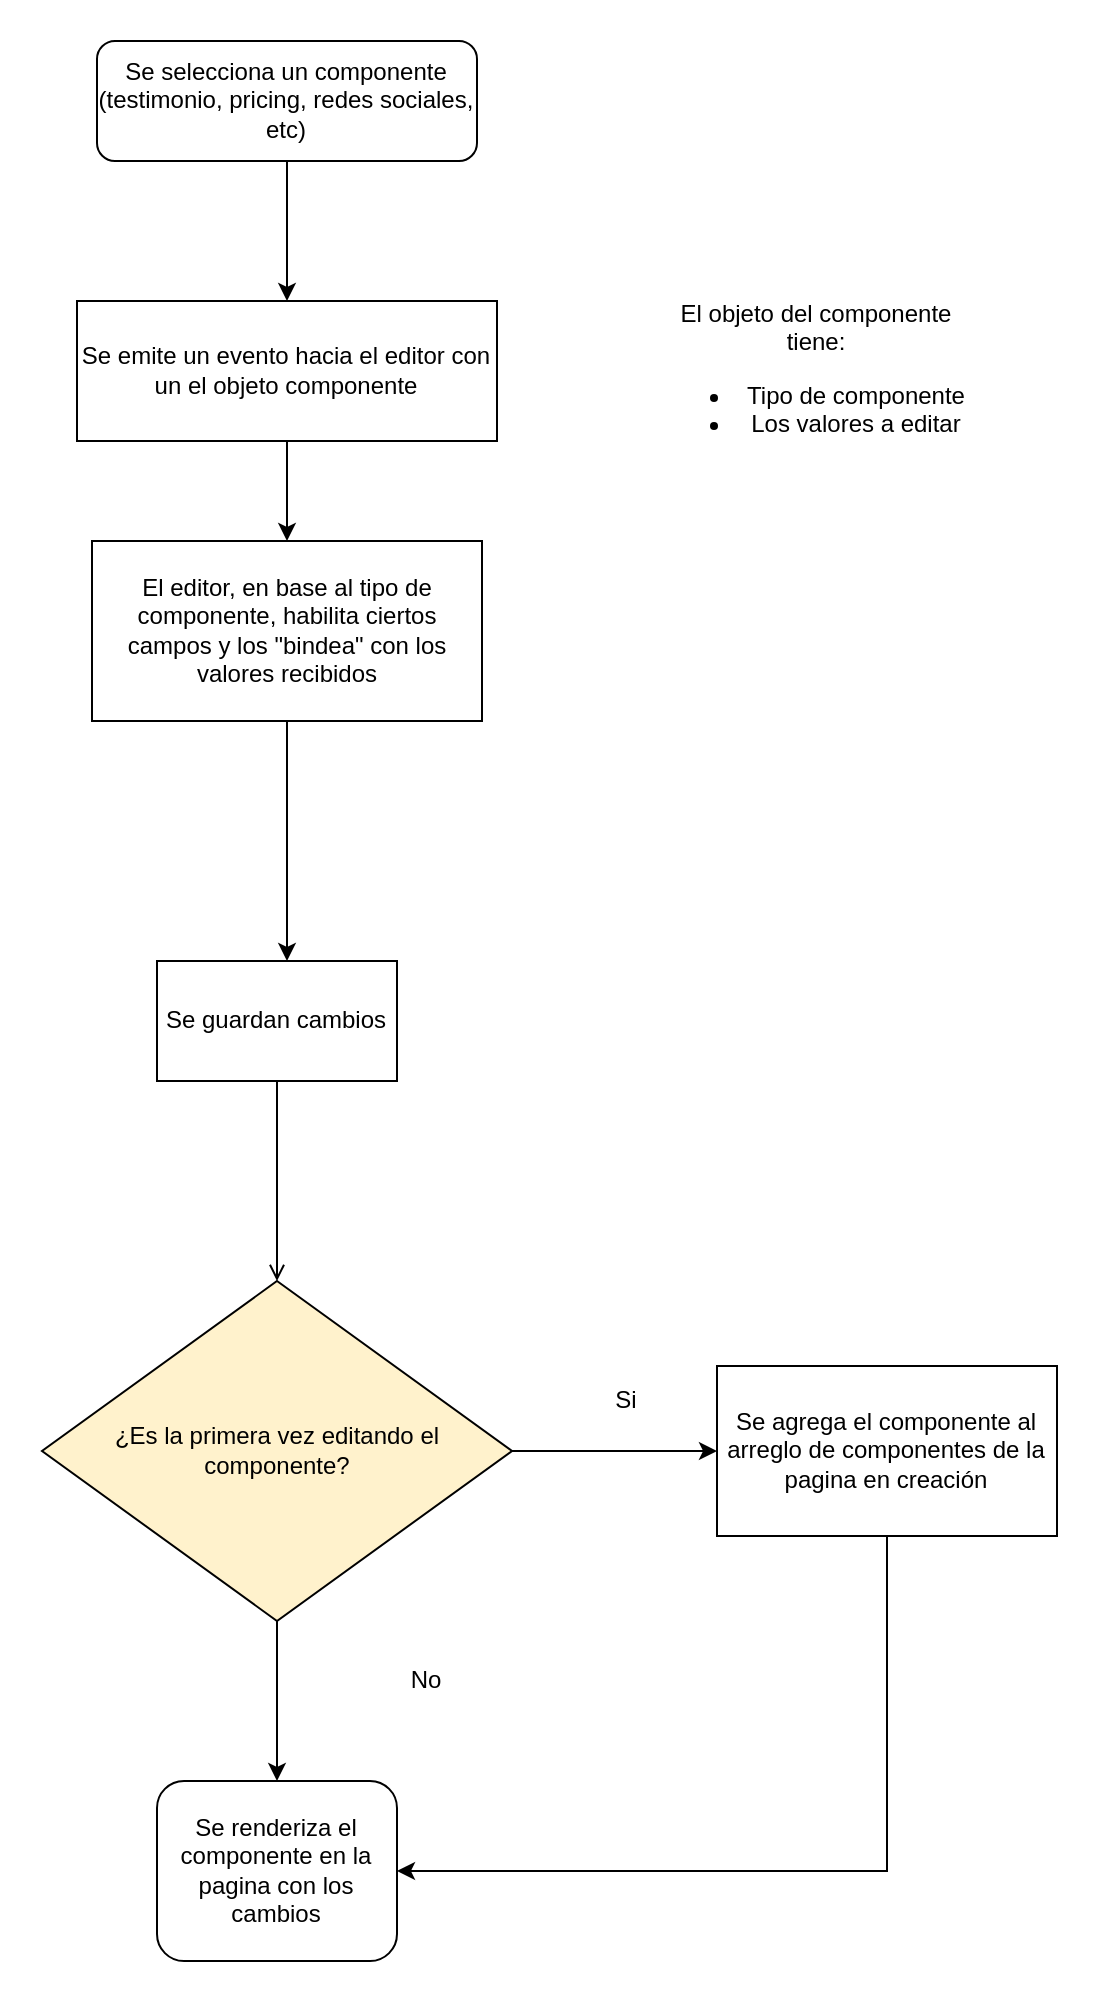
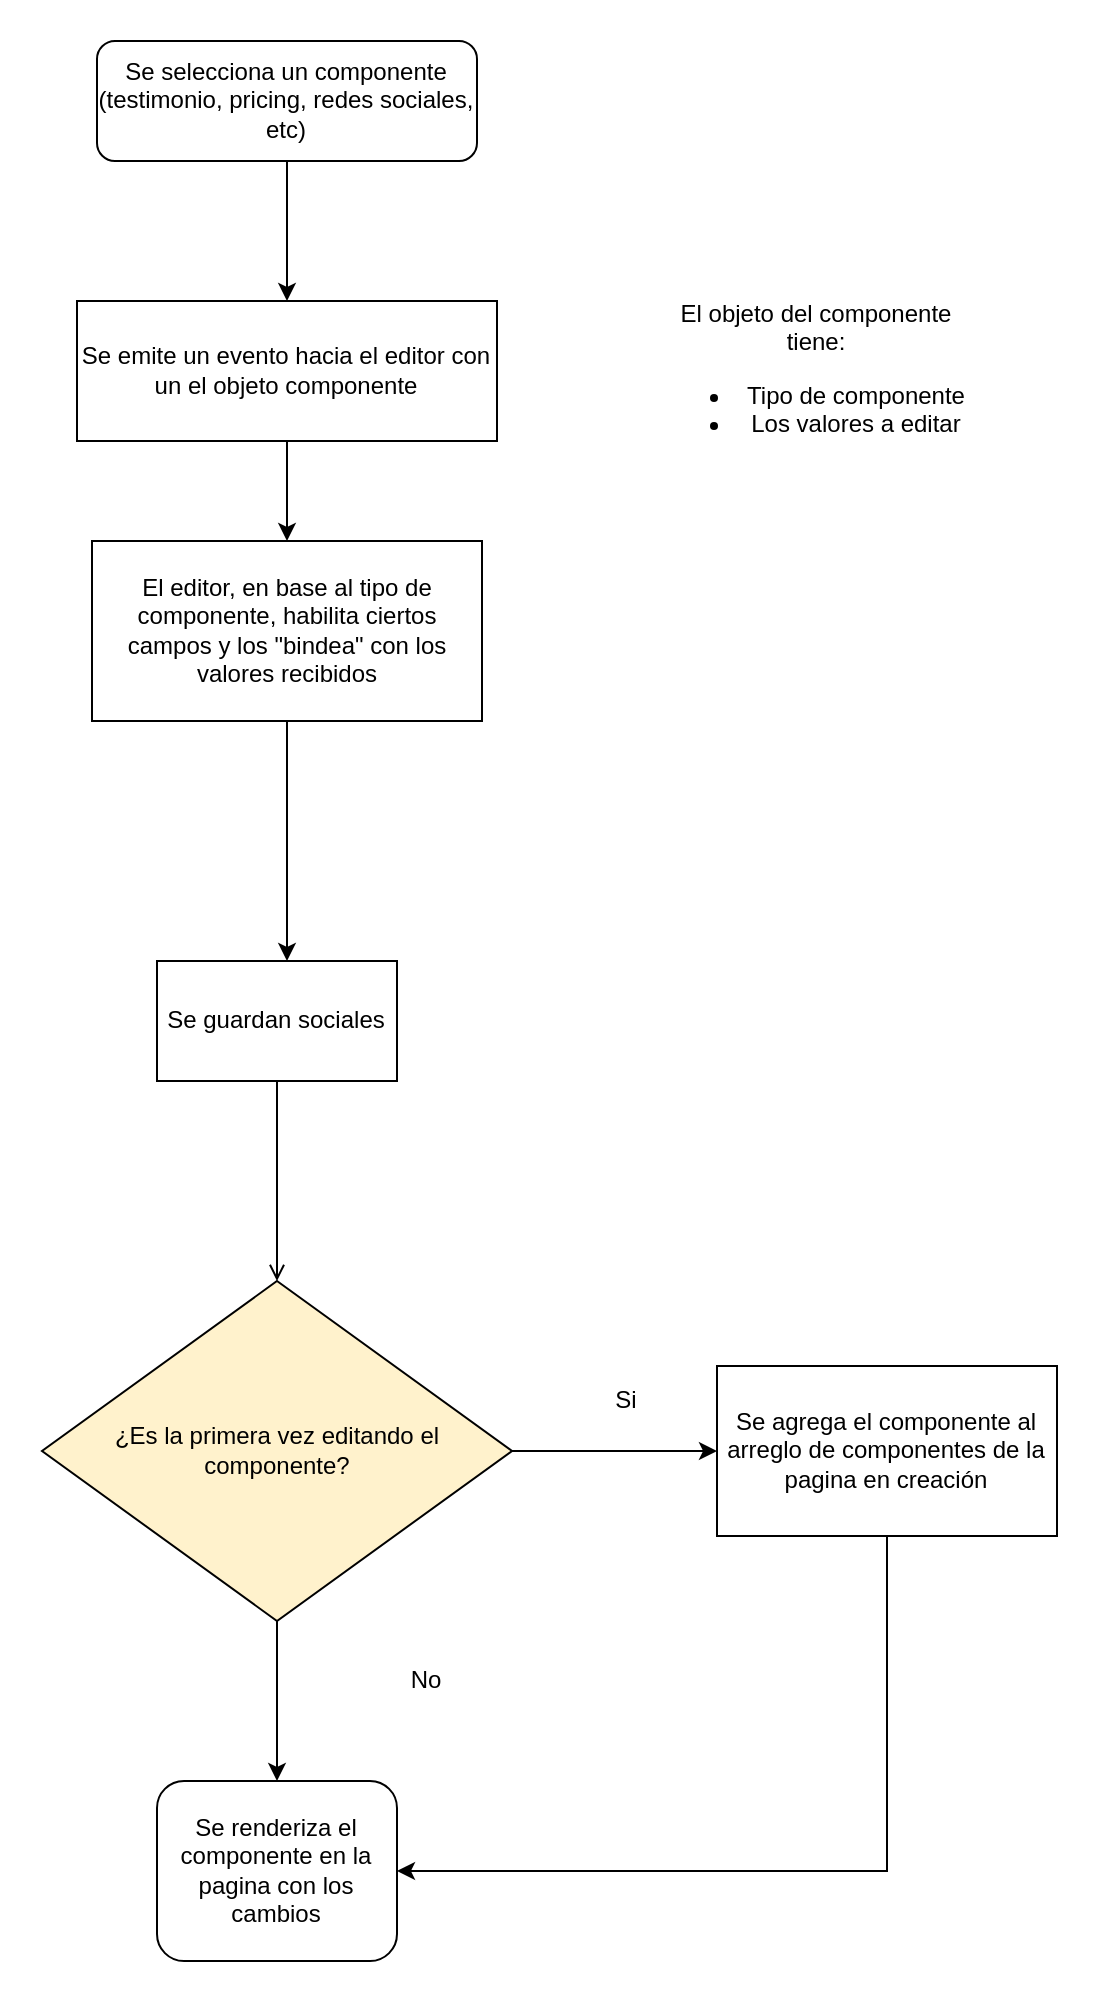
node "Se guardan cambios": label "Se guardan cambios" -> "Se guardan sociales"
